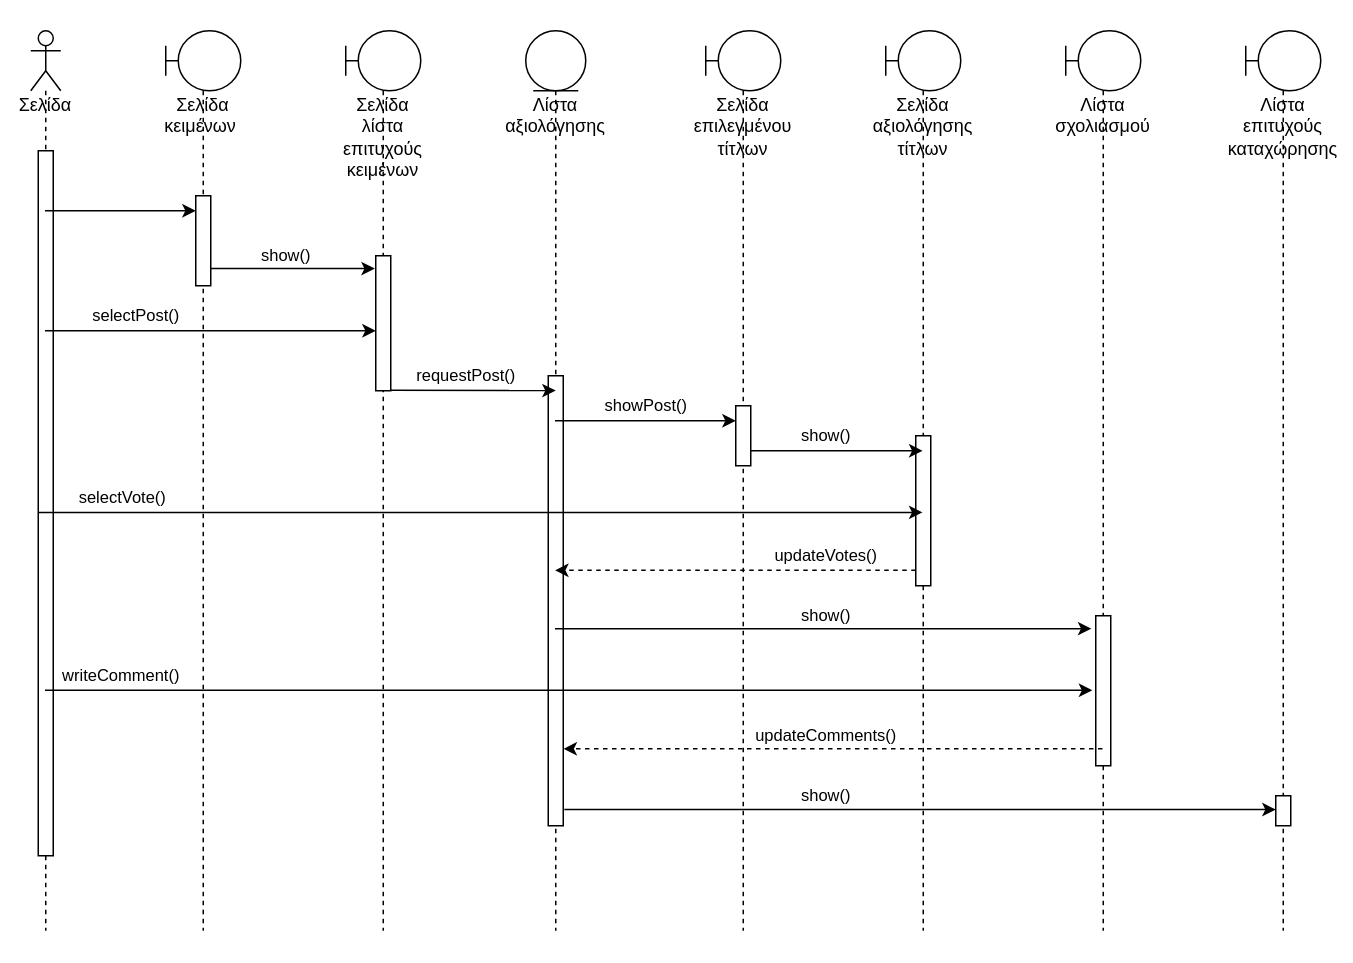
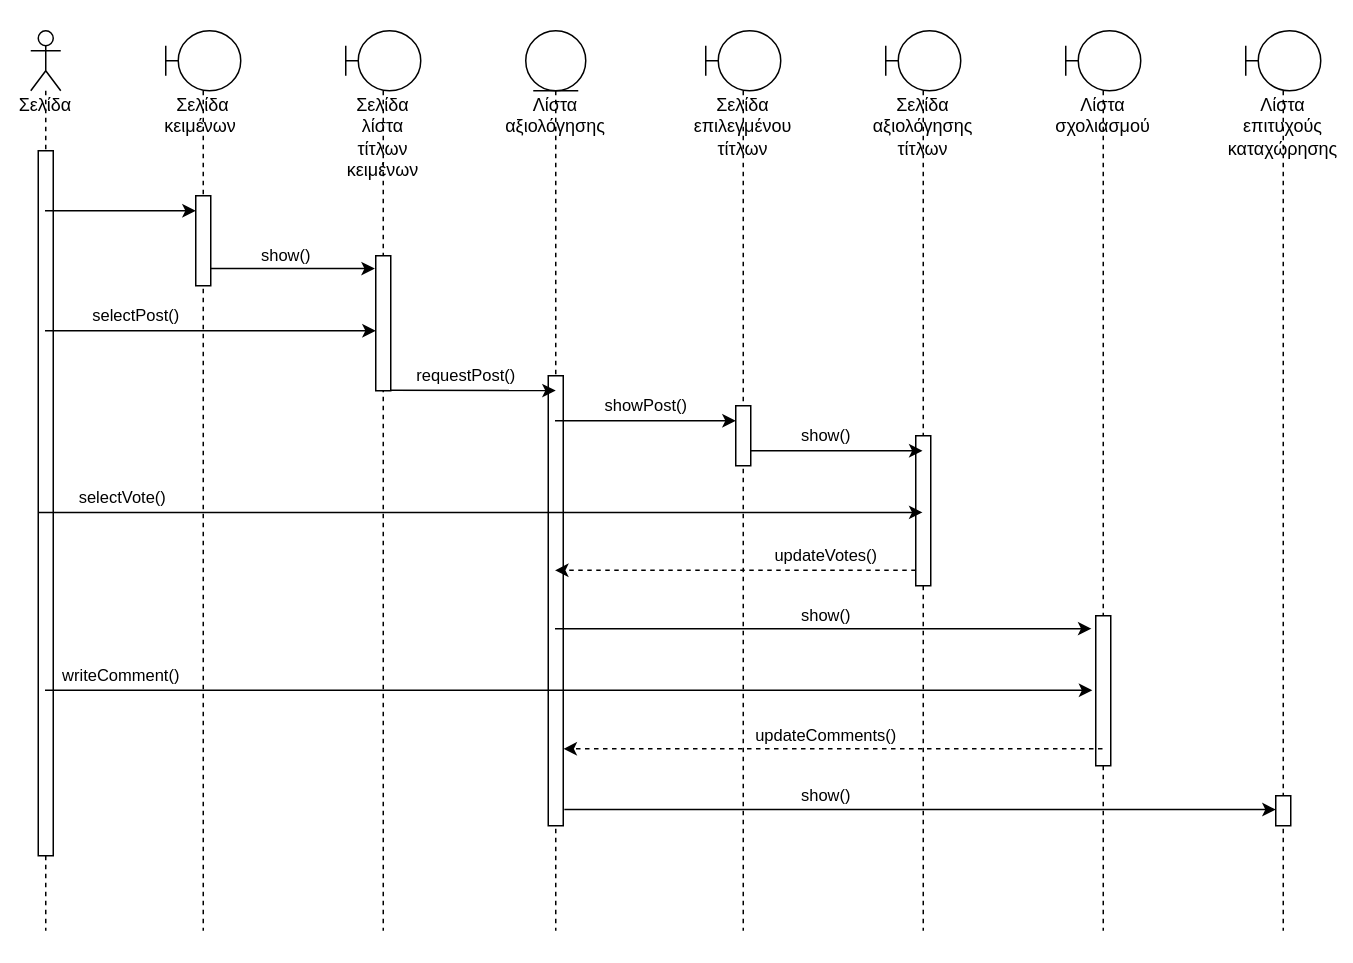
node "Σελίδα λίστα επιτυχούς κειμένων": label "Σελίδα λίστα επιτυχούς κειμένων" -> "Σελίδα λίστα τίτλων κειμένων"
